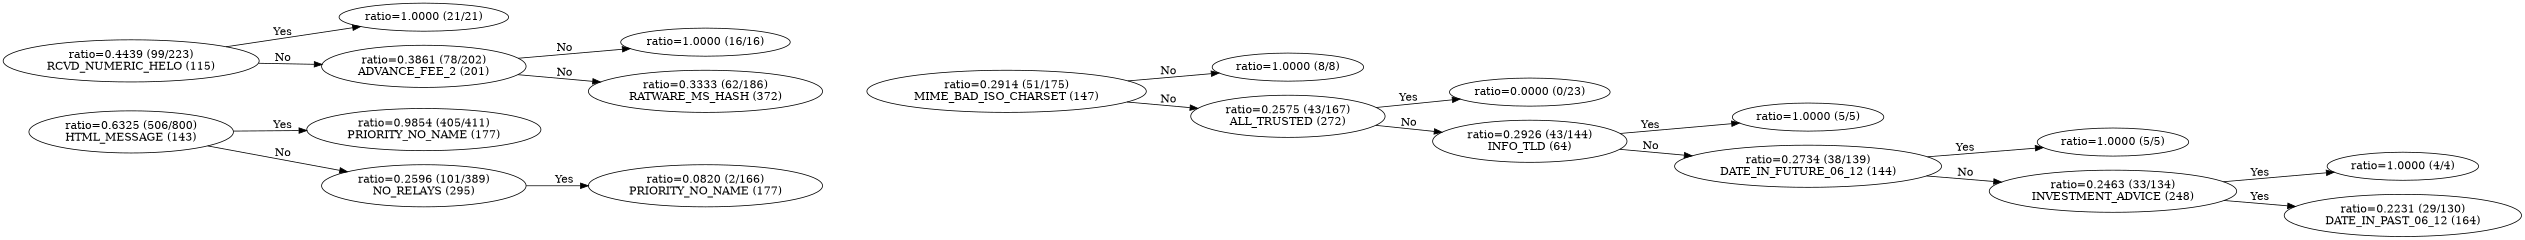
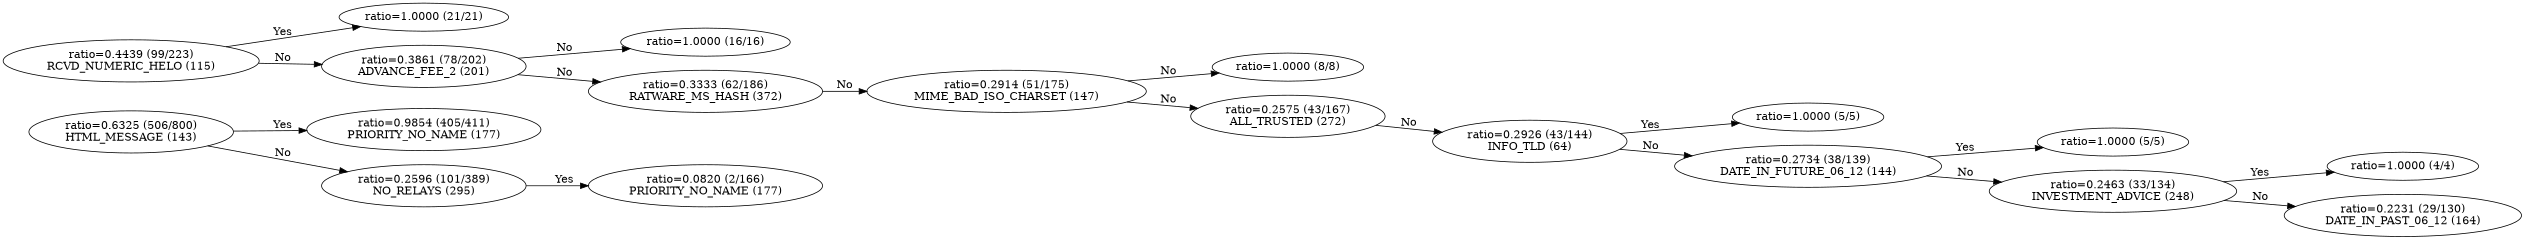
edge "ratio=0.3333 (62/186) RATWARE_MS_HASH (372)" -> "ratio=0.2914 (51/175) MIME_BAD_ISO_CHARSET (147)": added, label "No"
node "ratio=0.0000 (0/23)": removed
edge "ratio=0.2463 (33/134) INVESTMENT_ADVICE (248)" -> "ratio=0.2231 (29/130) DATE_IN_PAST_06_12 (164)": label "Yes" -> "No"
